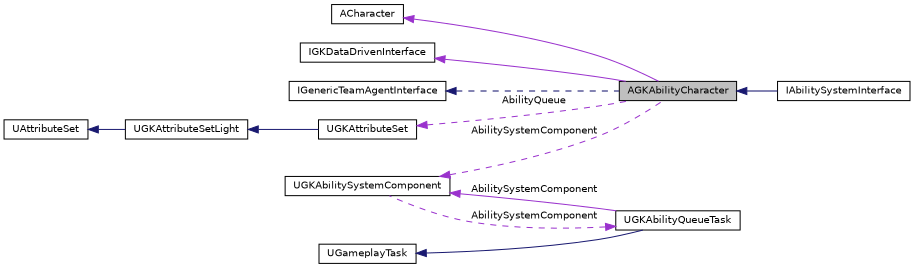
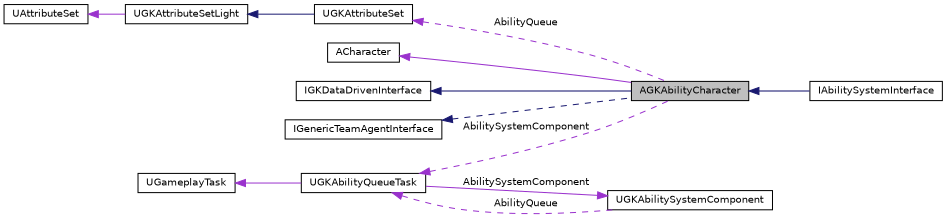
edge "AGKAbilityCharacter" -> "IGKDataDrivenInterface": color darkorchid3 -> midnightblue
edge "UGKAttributeSetLight" -> "UAttributeSet": color midnightblue -> darkorchid3
edge "AGKAbilityCharacter" -> "UGKAbilitySystemComponent": now "AGKAbilityCharacter" -> "UGKAbilityQueueTask"
edge "UGKAbilitySystemComponent" -> "UGKAbilityQueueTask": label " AbilitySystemComponent" -> " AbilityQueue"
edge "UGKAbilityQueueTask" -> "UGameplayTask": color midnightblue -> darkorchid3
